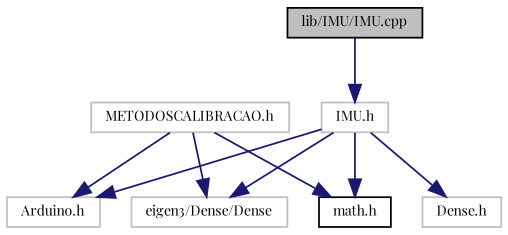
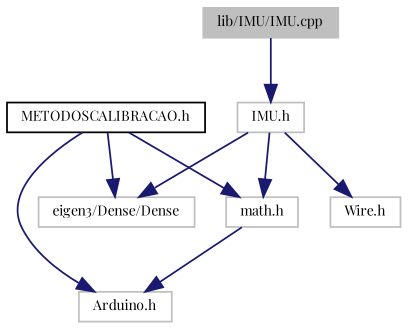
node "lib/IMU/IMU.cpp": color black -> grey75
node "METODOSCALIBRACAO.h": color grey75 -> black
edge "IMU.h" -> "Arduino.h": now "math.h" -> "Arduino.h"
node "math.h": color black -> grey75
node "Dense.h": label "Dense.h" -> "Wire.h"
